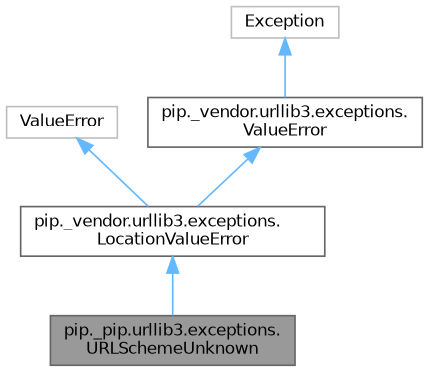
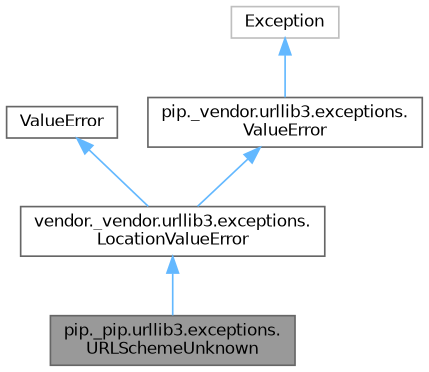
node "ValueError": color grey75 -> gray40
node "pip._vendor.urllib3.exceptions. LocationValueError": label "pip._vendor.urllib3.exceptions. LocationValueError" -> "vendor._vendor.urllib3.exceptions. LocationValueError"
